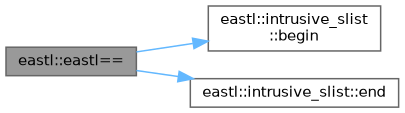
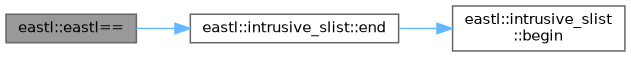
edge "eastl::eastl==" -> "eastl::intrusive_slist ::begin": now "eastl::intrusive_slist::end" -> "eastl::intrusive_slist ::begin"
